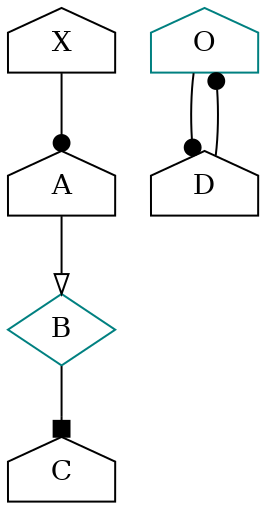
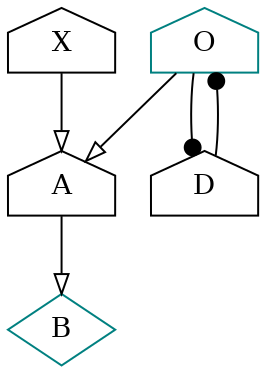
edge "X" -> "A": arrowhead dot -> onormal
edge "O" -> "A": added
node "C": removed
